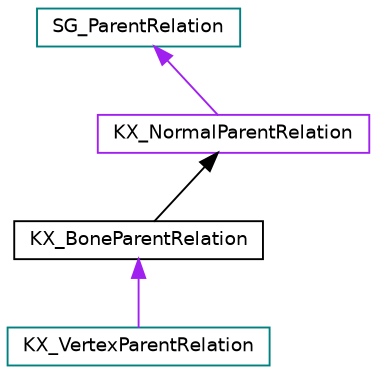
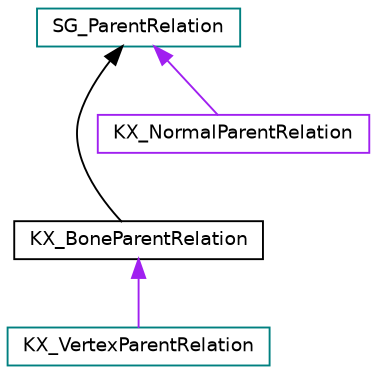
edge "KX_BoneParentRelation" -> "KX_NormalParentRelation": now "KX_BoneParentRelation" -> "SG_ParentRelation"
